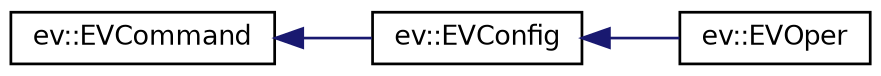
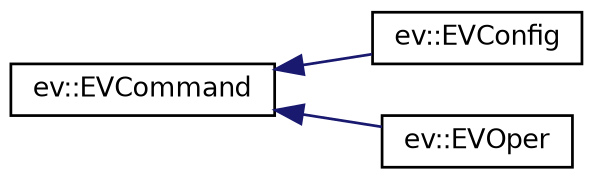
edge "ev::EVOper" -> "ev::EVConfig": now "ev::EVOper" -> "ev::EVCommand"
